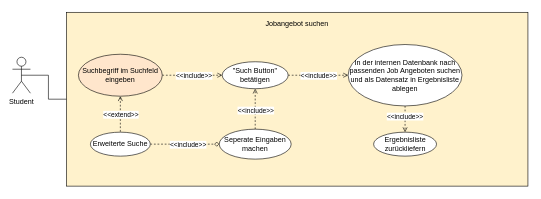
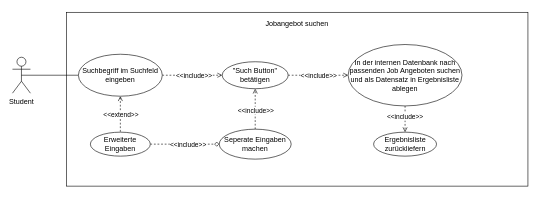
node "Suchbegriff im Suchfeld eingeben": fillcolor #ffe6cc -> #ffffff
edge "Student" -- "Jobangebot suchen": now "Student" -- "Suchbegriff im Suchfeld eingeben"
node "Jobangebot suchen": fillcolor #fff2cc -> #ffffff
node "Erweiterte Suche": label "Erweiterte Suche" -> "Erweiterte Eingaben"
